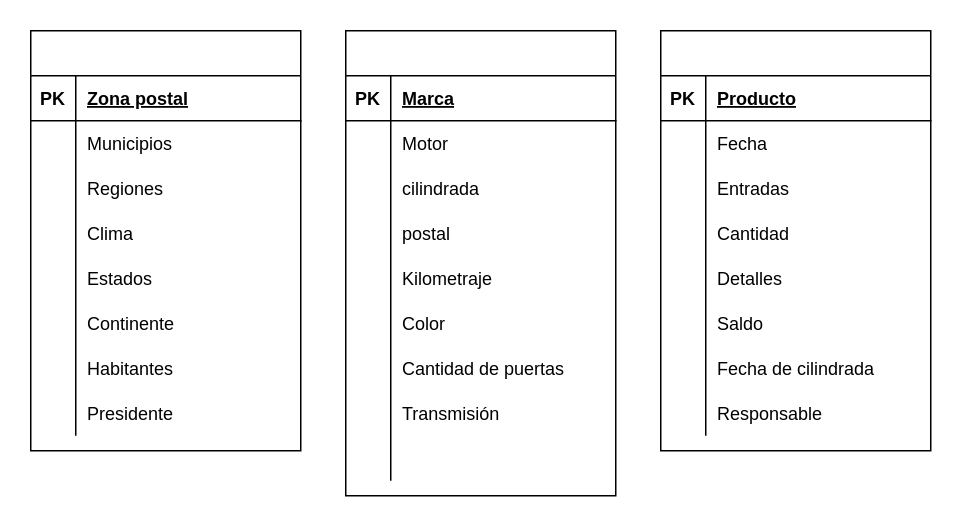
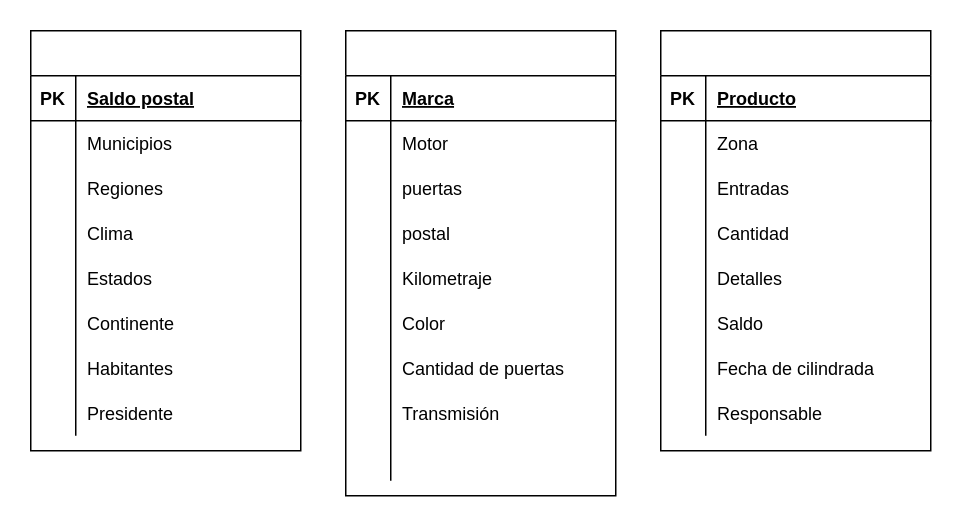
node "Zona postal": label "Zona postal" -> "Saldo postal"
node "Fecha": label "Fecha" -> "Zona"
node "cilindrada": label "cilindrada" -> "puertas"
